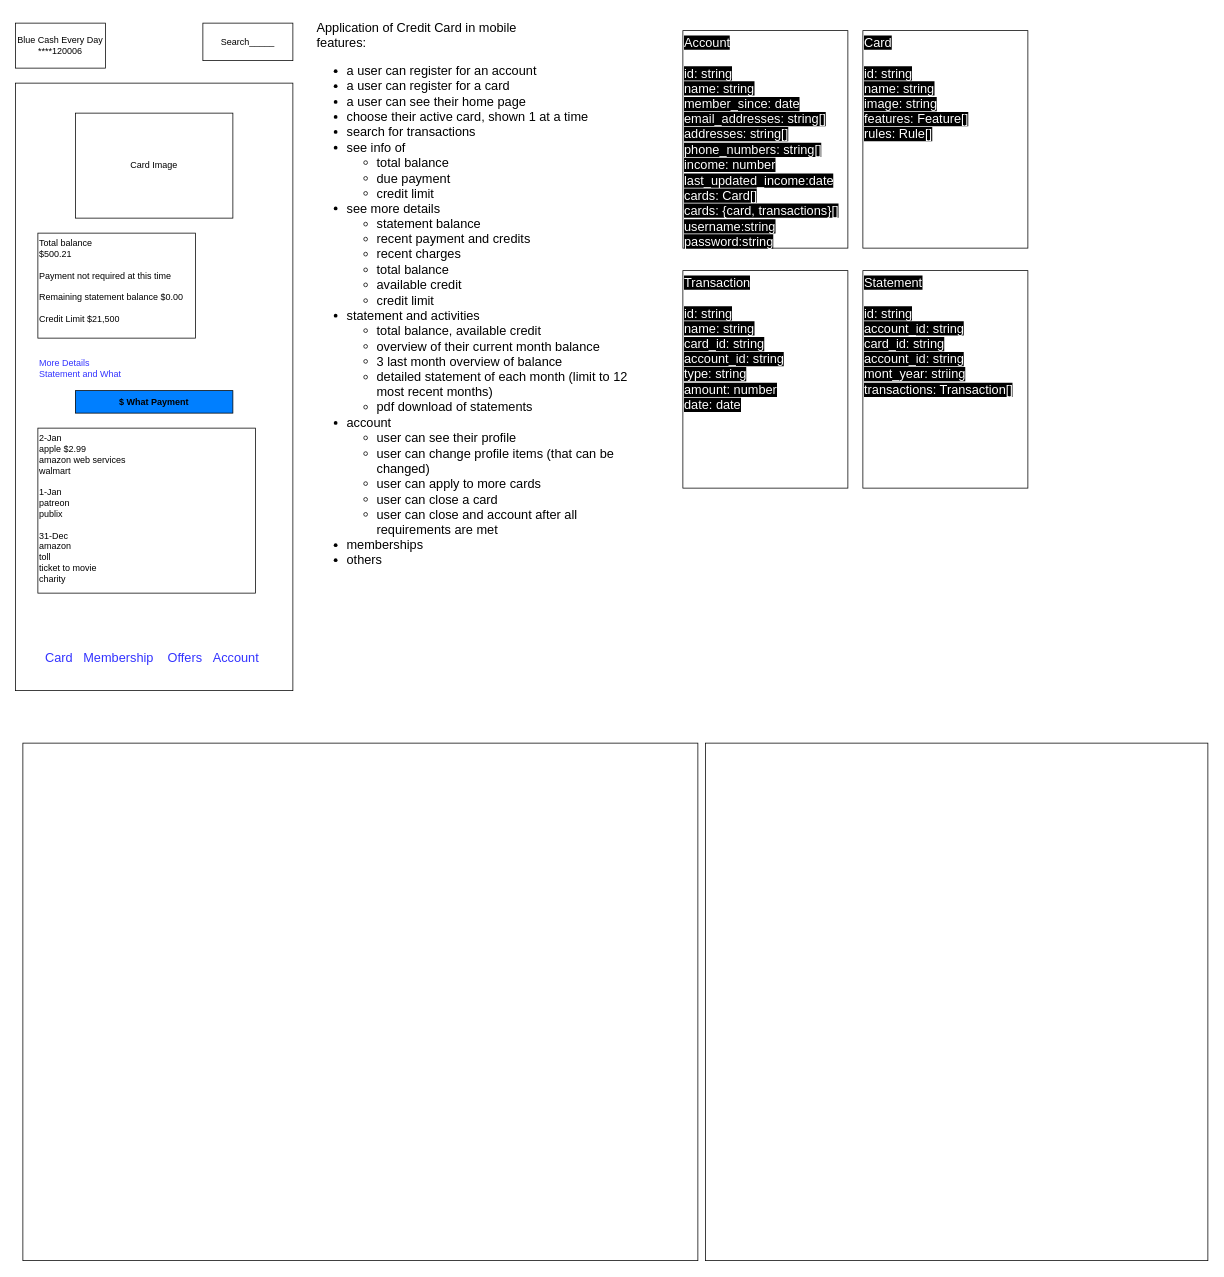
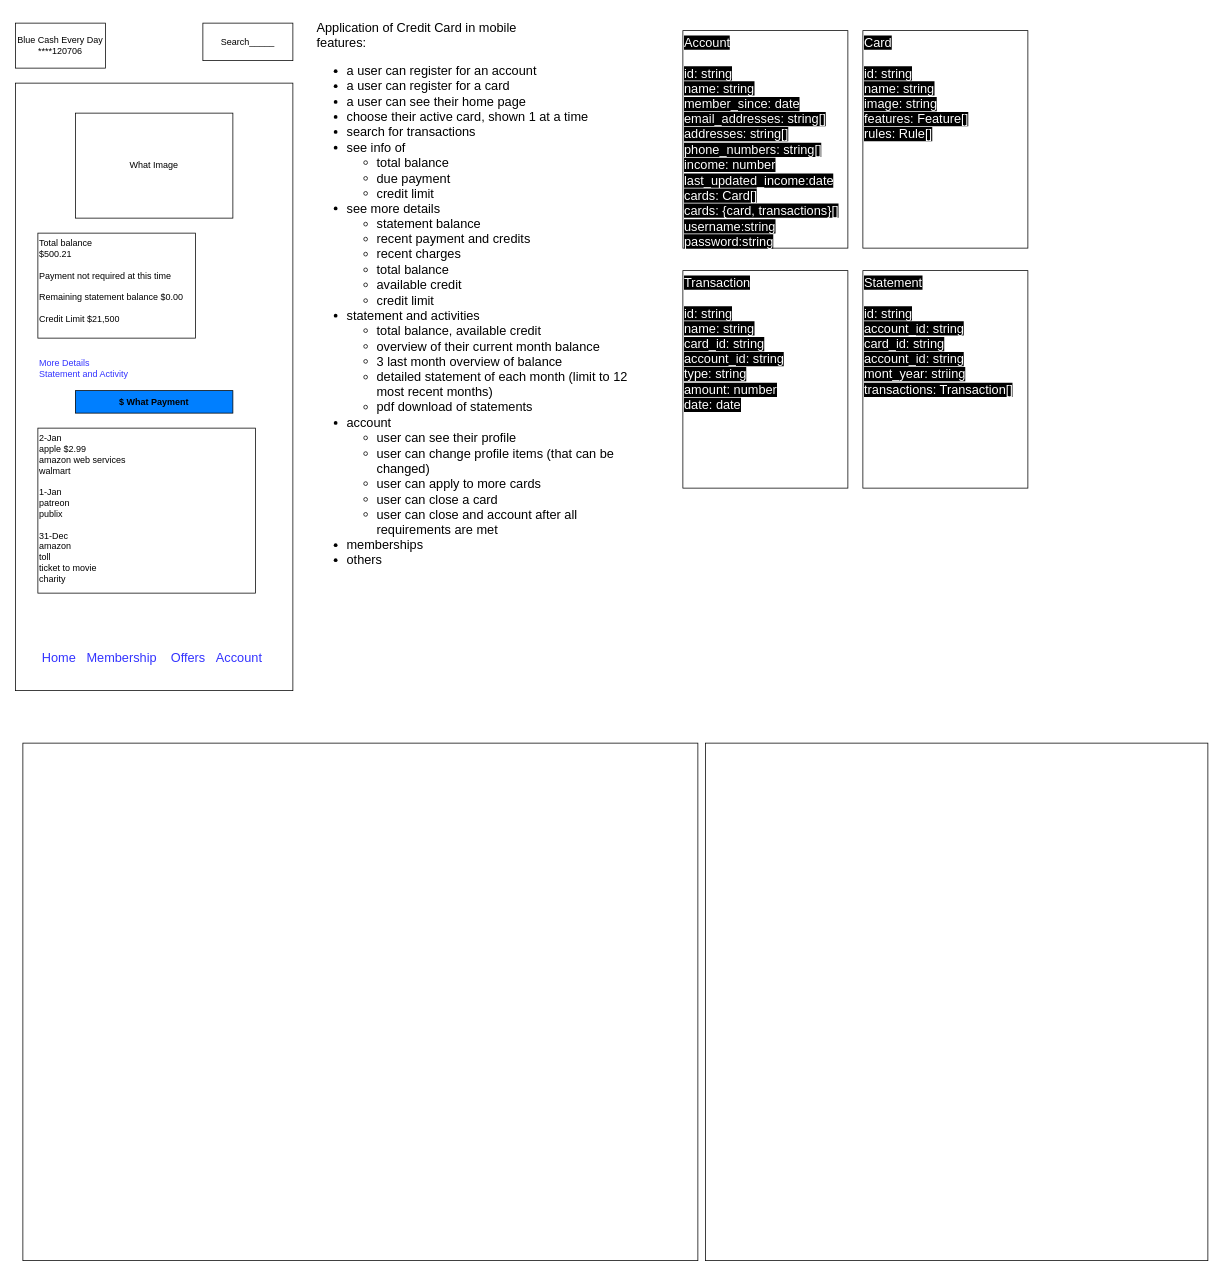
node "Blue Cash Every Day ****120006": label "Blue Cash Every Day ****120006" -> "Blue Cash Every Day ****120706"
node "Card Image": label "Card Image" -> "What Image"
node "More Details Statement and What": label "More Details Statement and What" -> "More Details Statement and Activity"
node "Card Membership Offers Account": label "Card Membership Offers Account" -> "Home Membership Offers Account"
